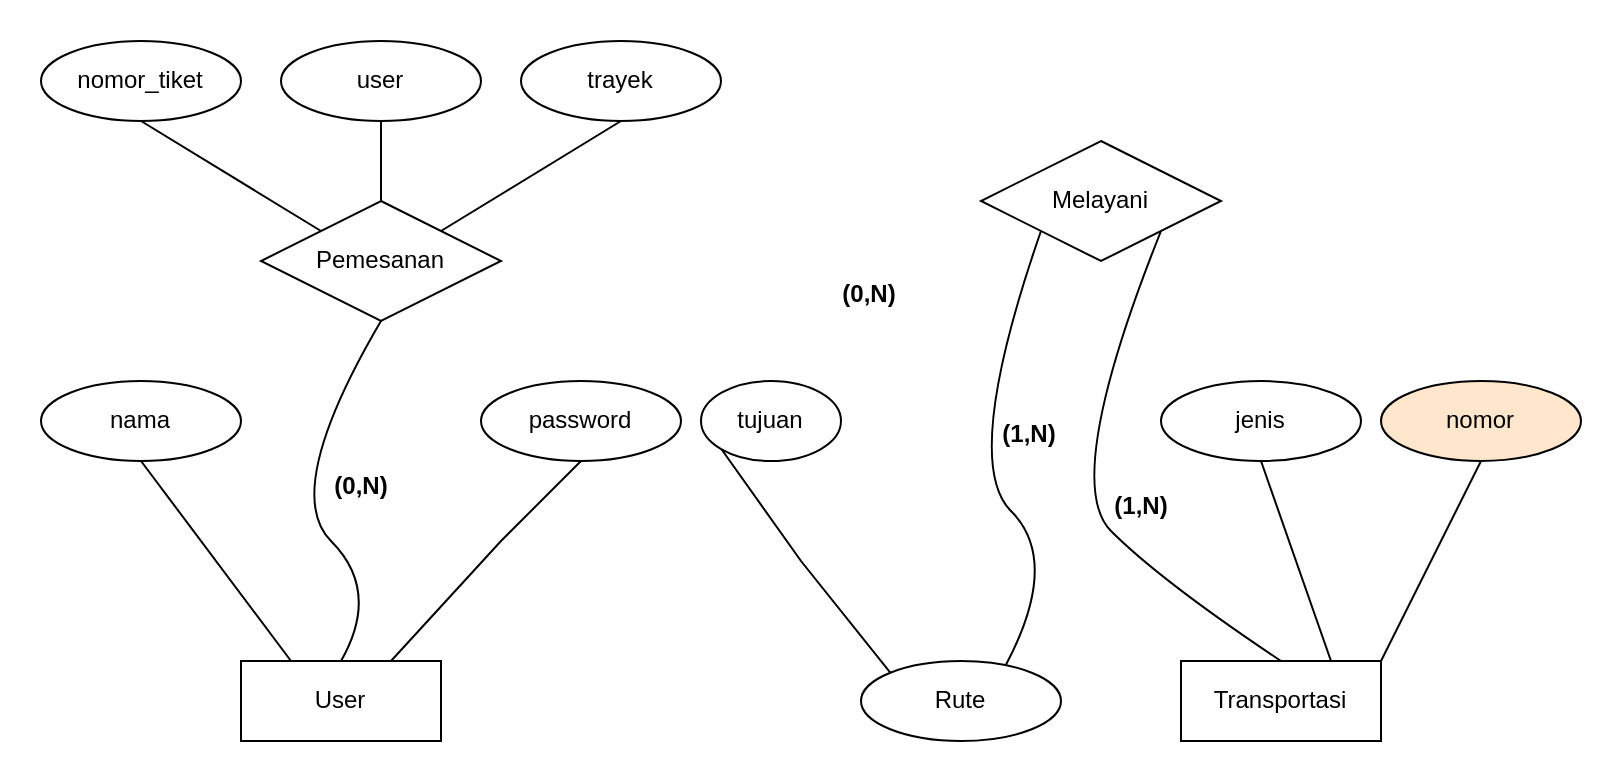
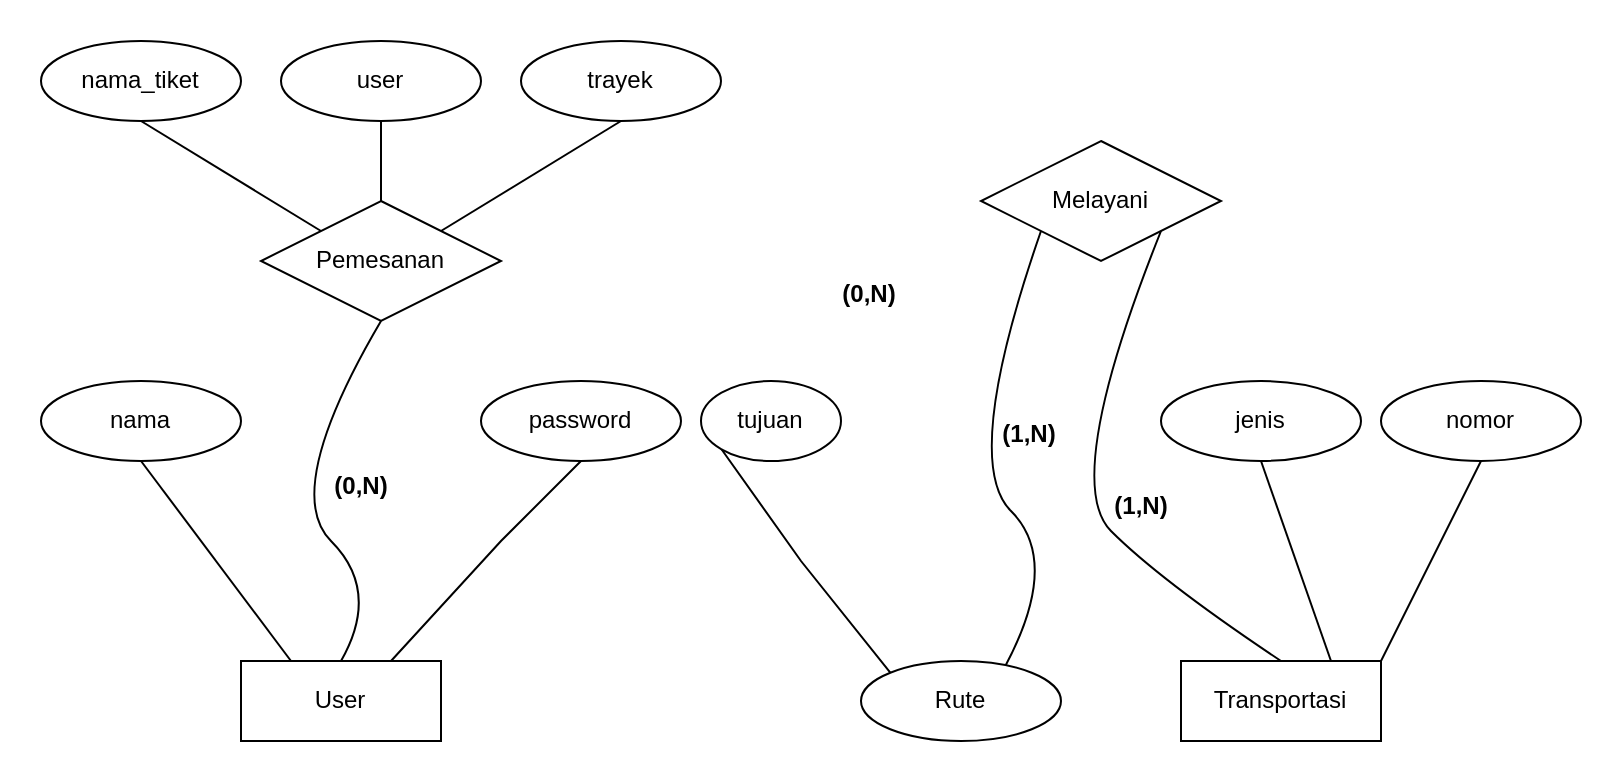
node "nomor_tiket": label "nomor_tiket" -> "nama_tiket"
node "nomor": fillcolor #ffe6cc -> #ffffff
